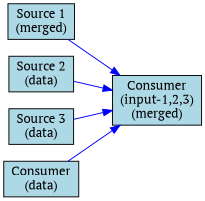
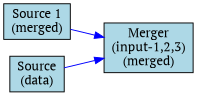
node "Source 2 (data)": removed
node "Consumer (input-1,2,3) (merged)": label "Consumer (input-1,2,3) (merged)" -> "Merger (input-1,2,3) (merged)"
node "Source 3 (data)": removed
node "Consumer (data)": label "Consumer (data)" -> "Source (data)"
